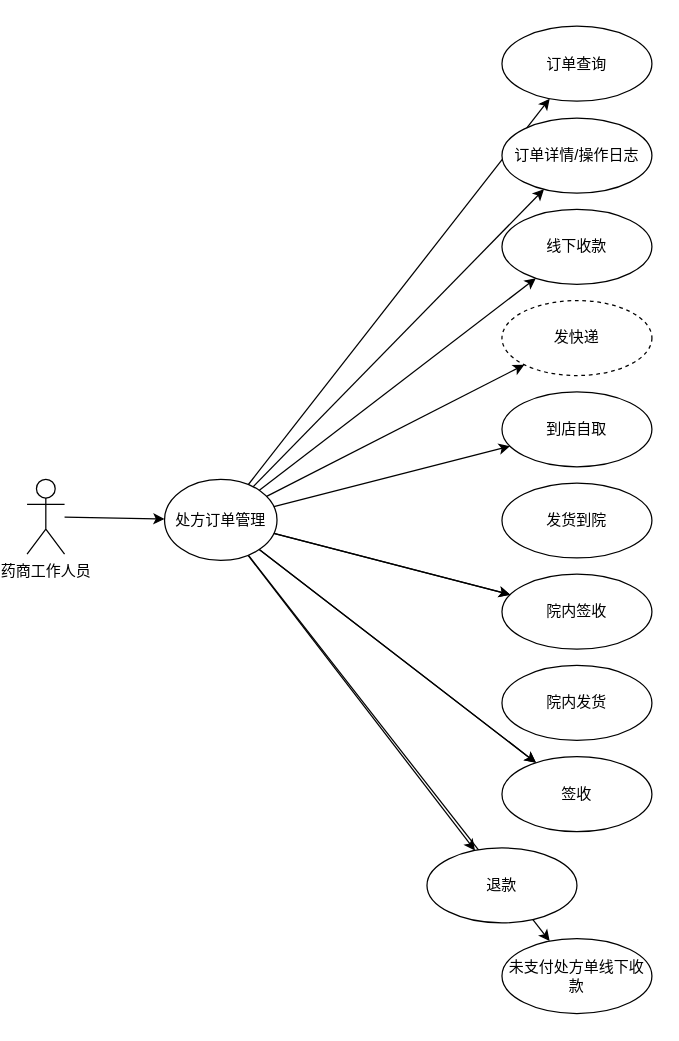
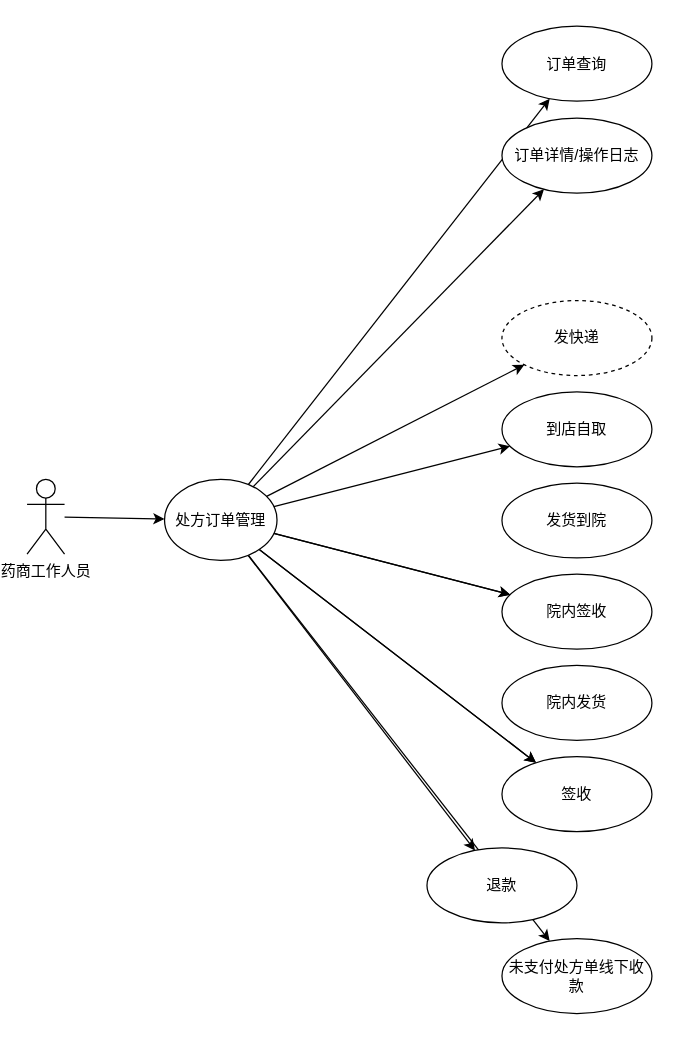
node "线下收款": removed
edge "处方订单管理" -> "线下收款": removed
